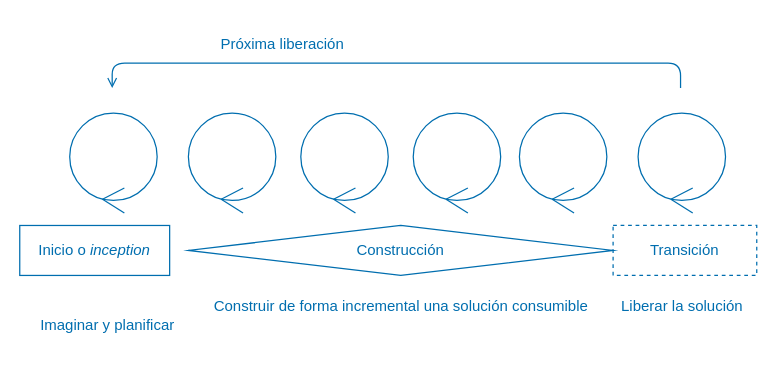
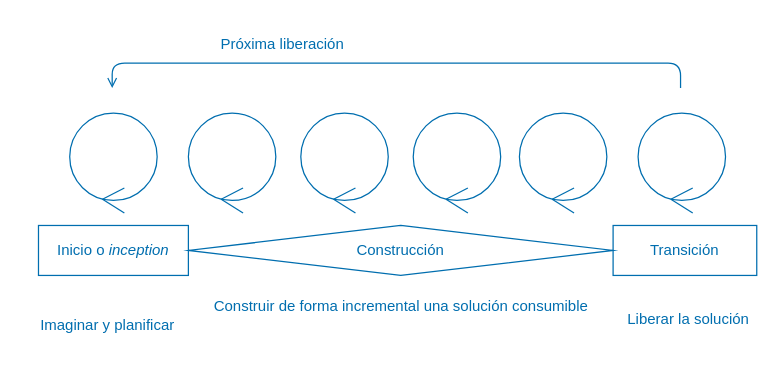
node "Inicio o inception": moved (94, 251) -> (113, 251)
node "Transición": style dashed -> solid
node "Liberar la solución": moved (682, 307) -> (688, 319)
